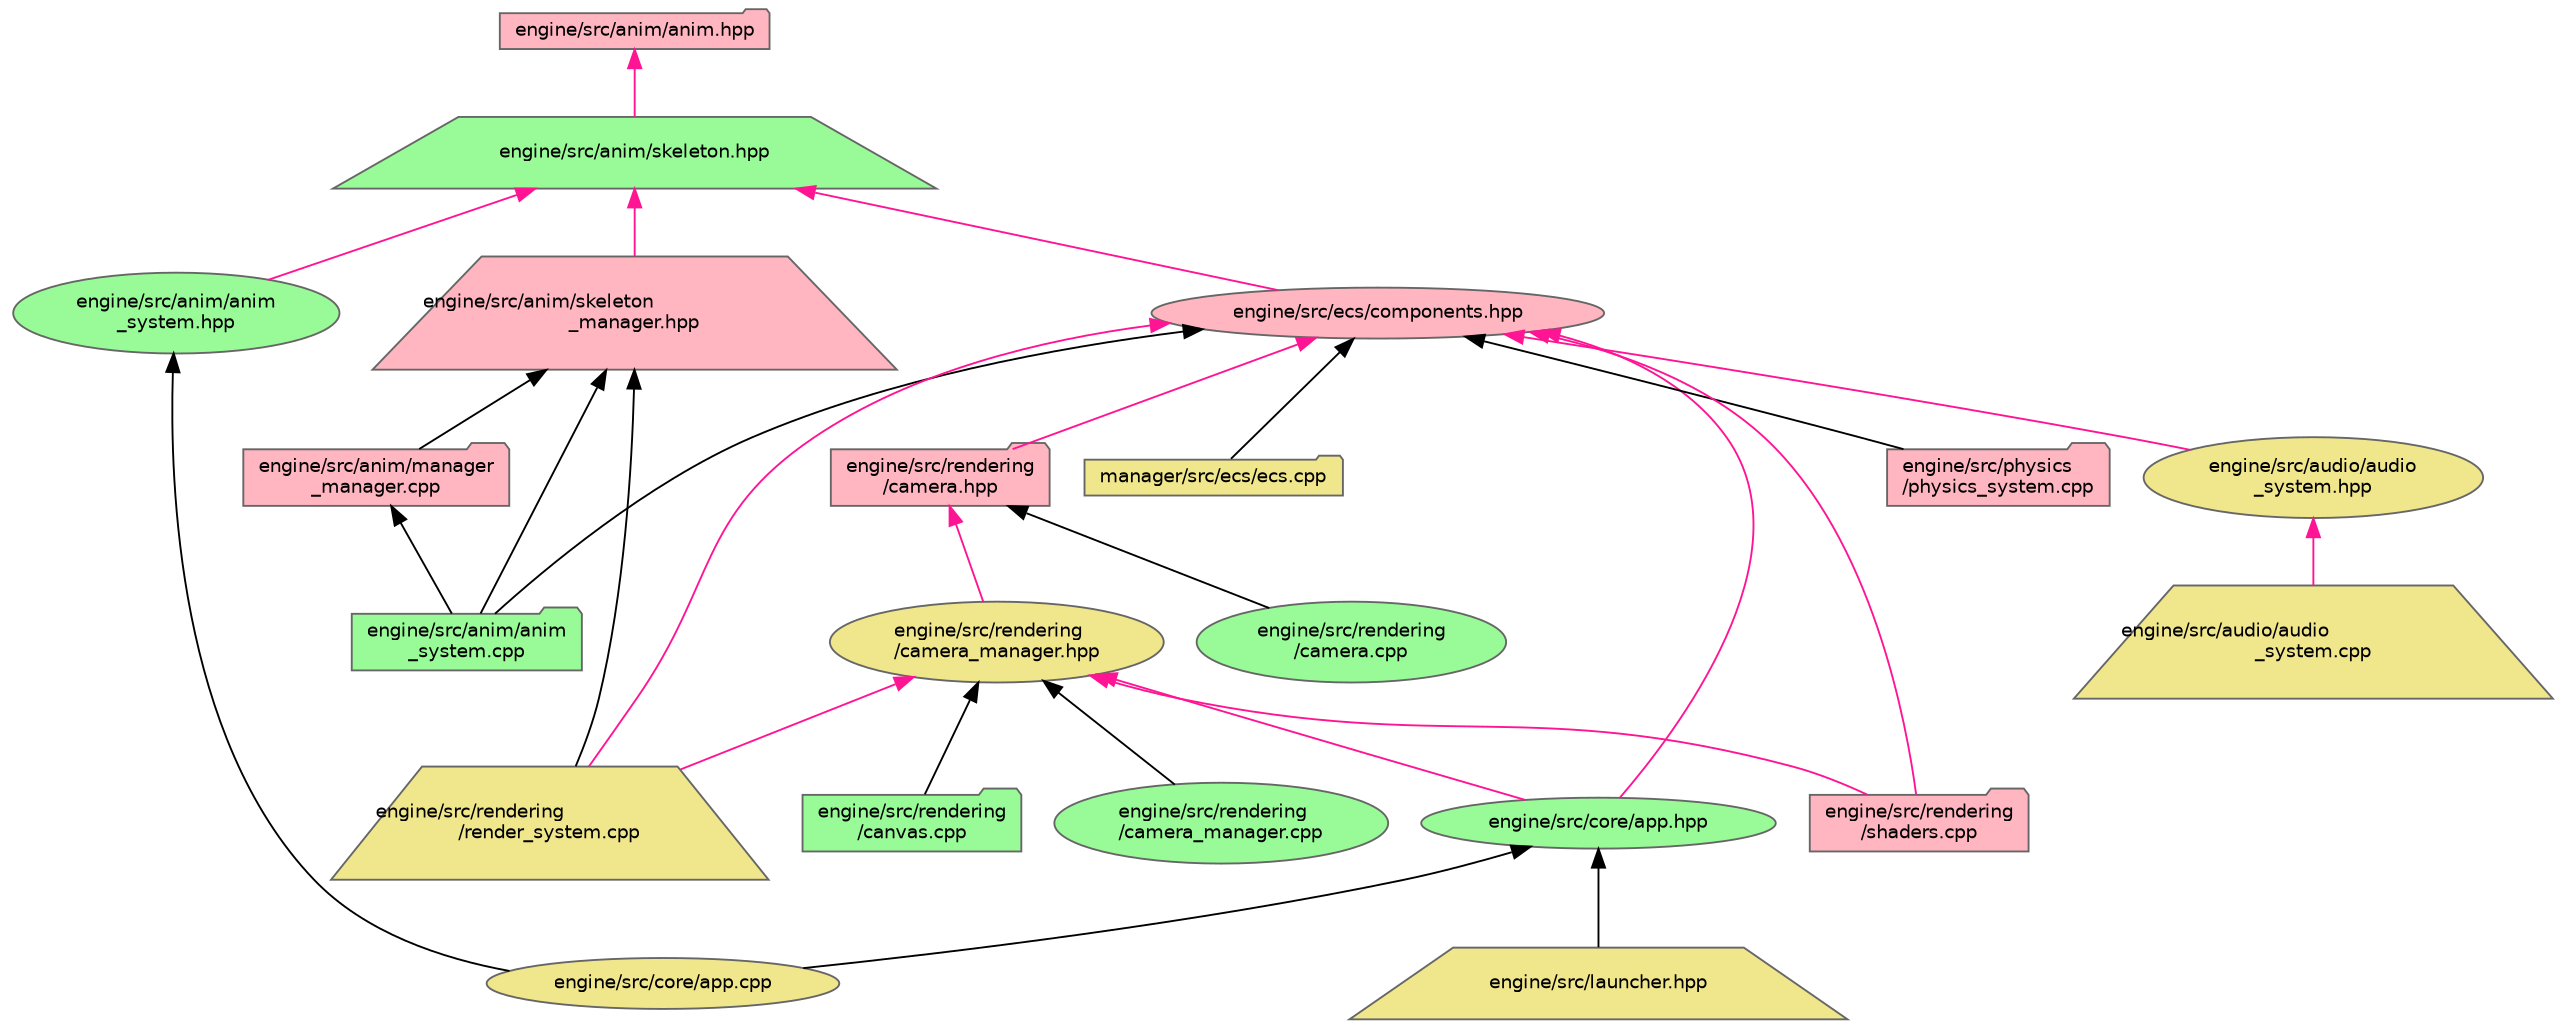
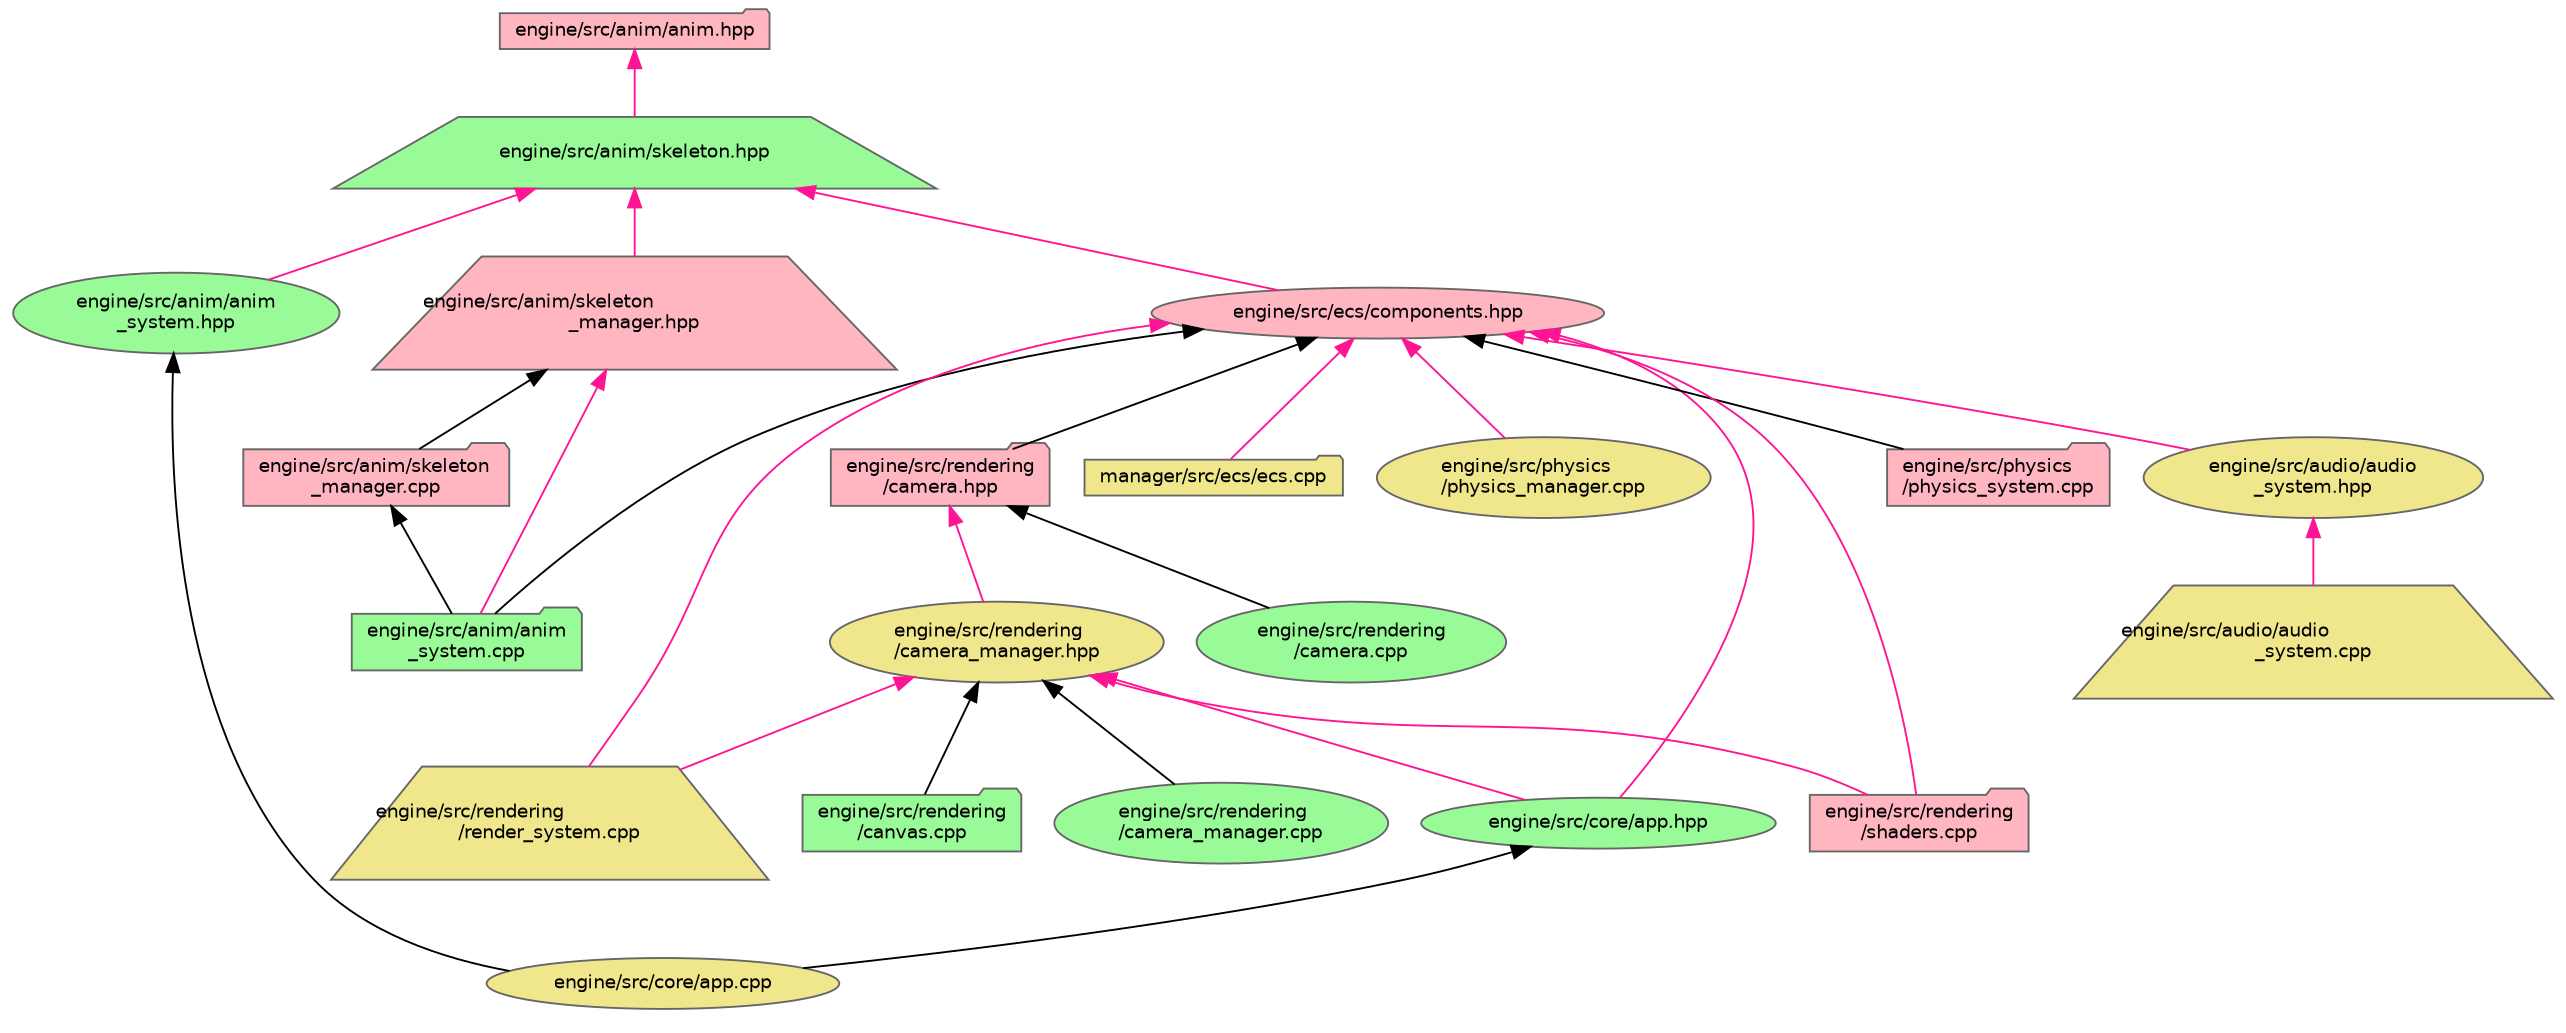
edge "engine/src/rendering /camera.hpp" -> "engine/src/ecs/components.hpp": color deeppink -> black
edge "manager/src/ecs/ecs.cpp" -> "engine/src/ecs/components.hpp": color black -> deeppink
node "engine/src/anim/manager _manager.cpp": label "engine/src/anim/manager _manager.cpp" -> "engine/src/anim/skeleton _manager.cpp"
node "engine/src/physics /physics_manager.cpp": added
edge "engine/src/anim/anim _system.cpp" -> "engine/src/anim/skeleton _manager.hpp": color black -> deeppink
edge "engine/src/rendering /render_system.cpp" -> "engine/src/anim/skeleton _manager.hpp": removed
node "engine/src/launcher.hpp": removed
